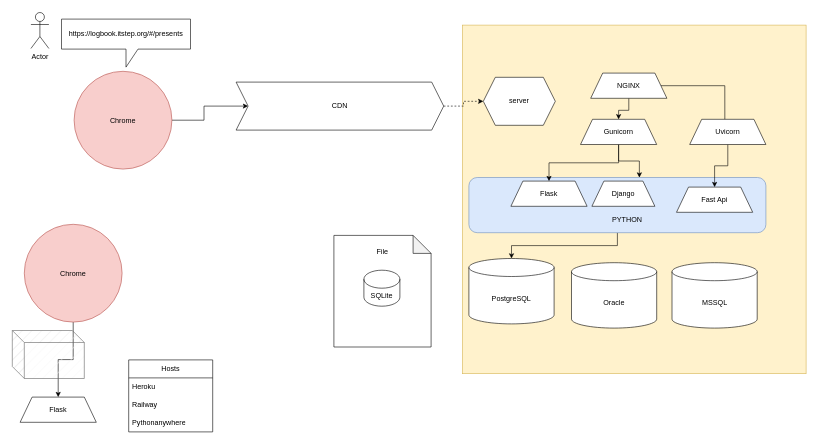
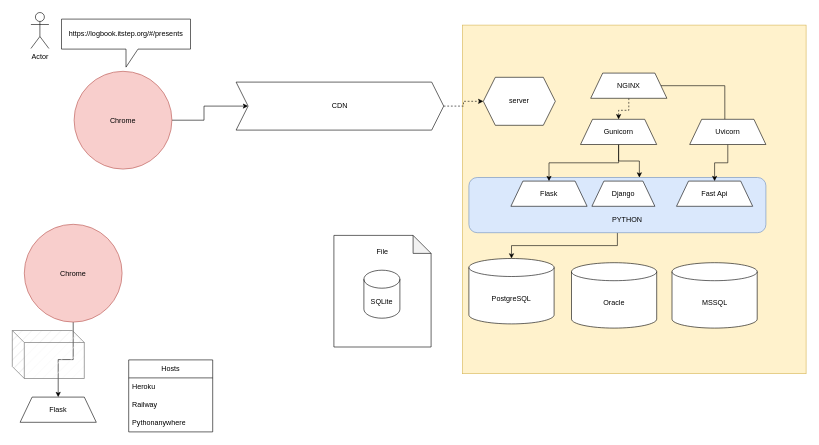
edge "NGINX" -> "Gunicorn": style solid -> dashed
node "Fast Api": moved (715, 200) -> (715, 194)
node "SQLite": size 36x36 -> 36x48
